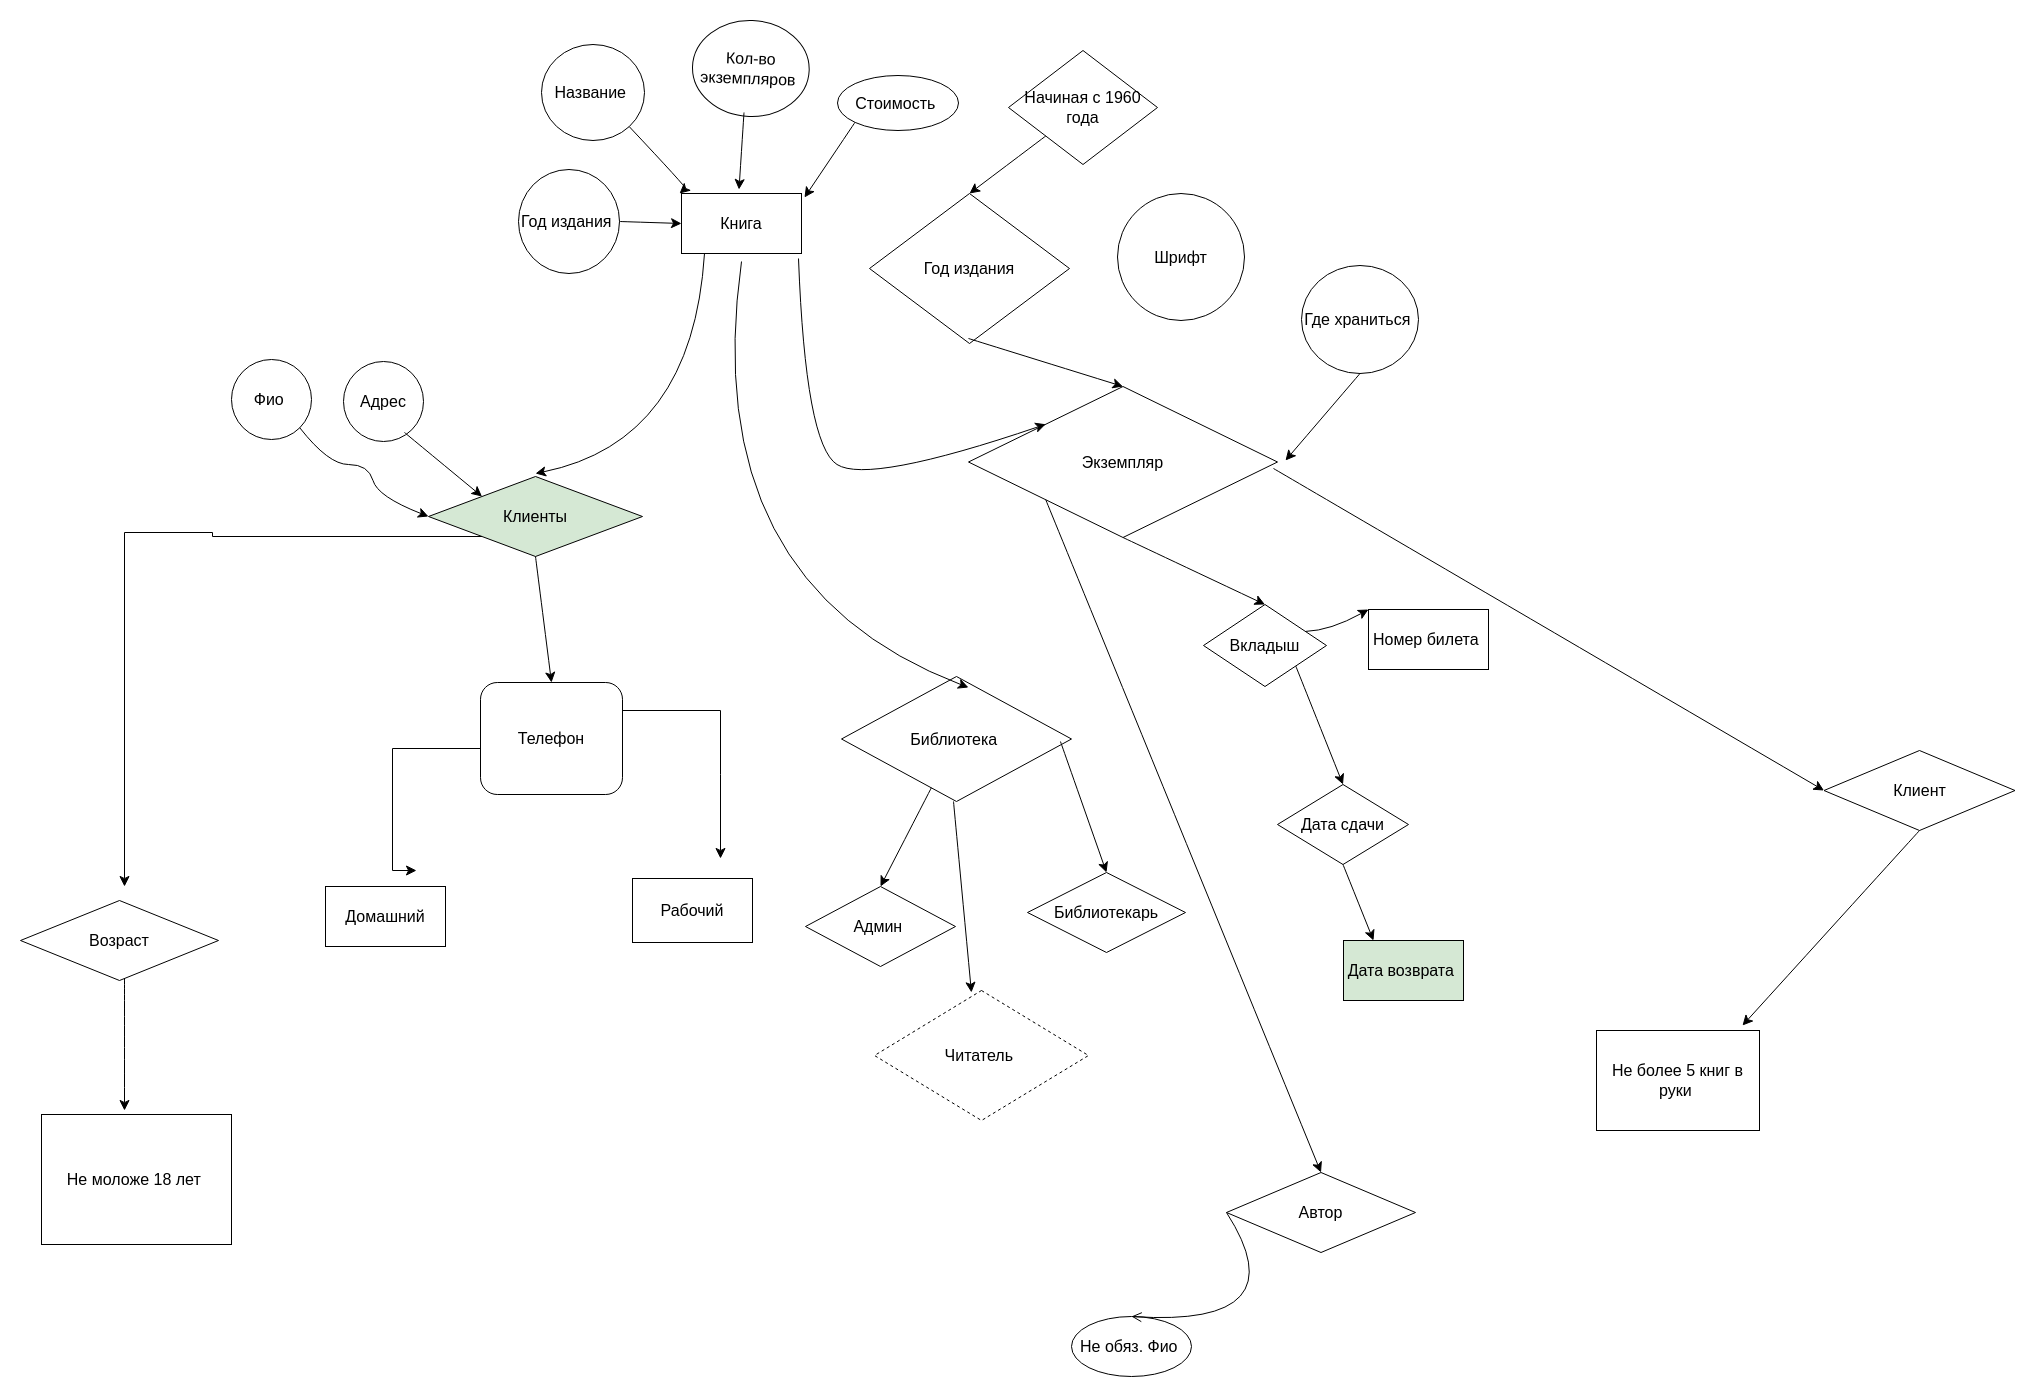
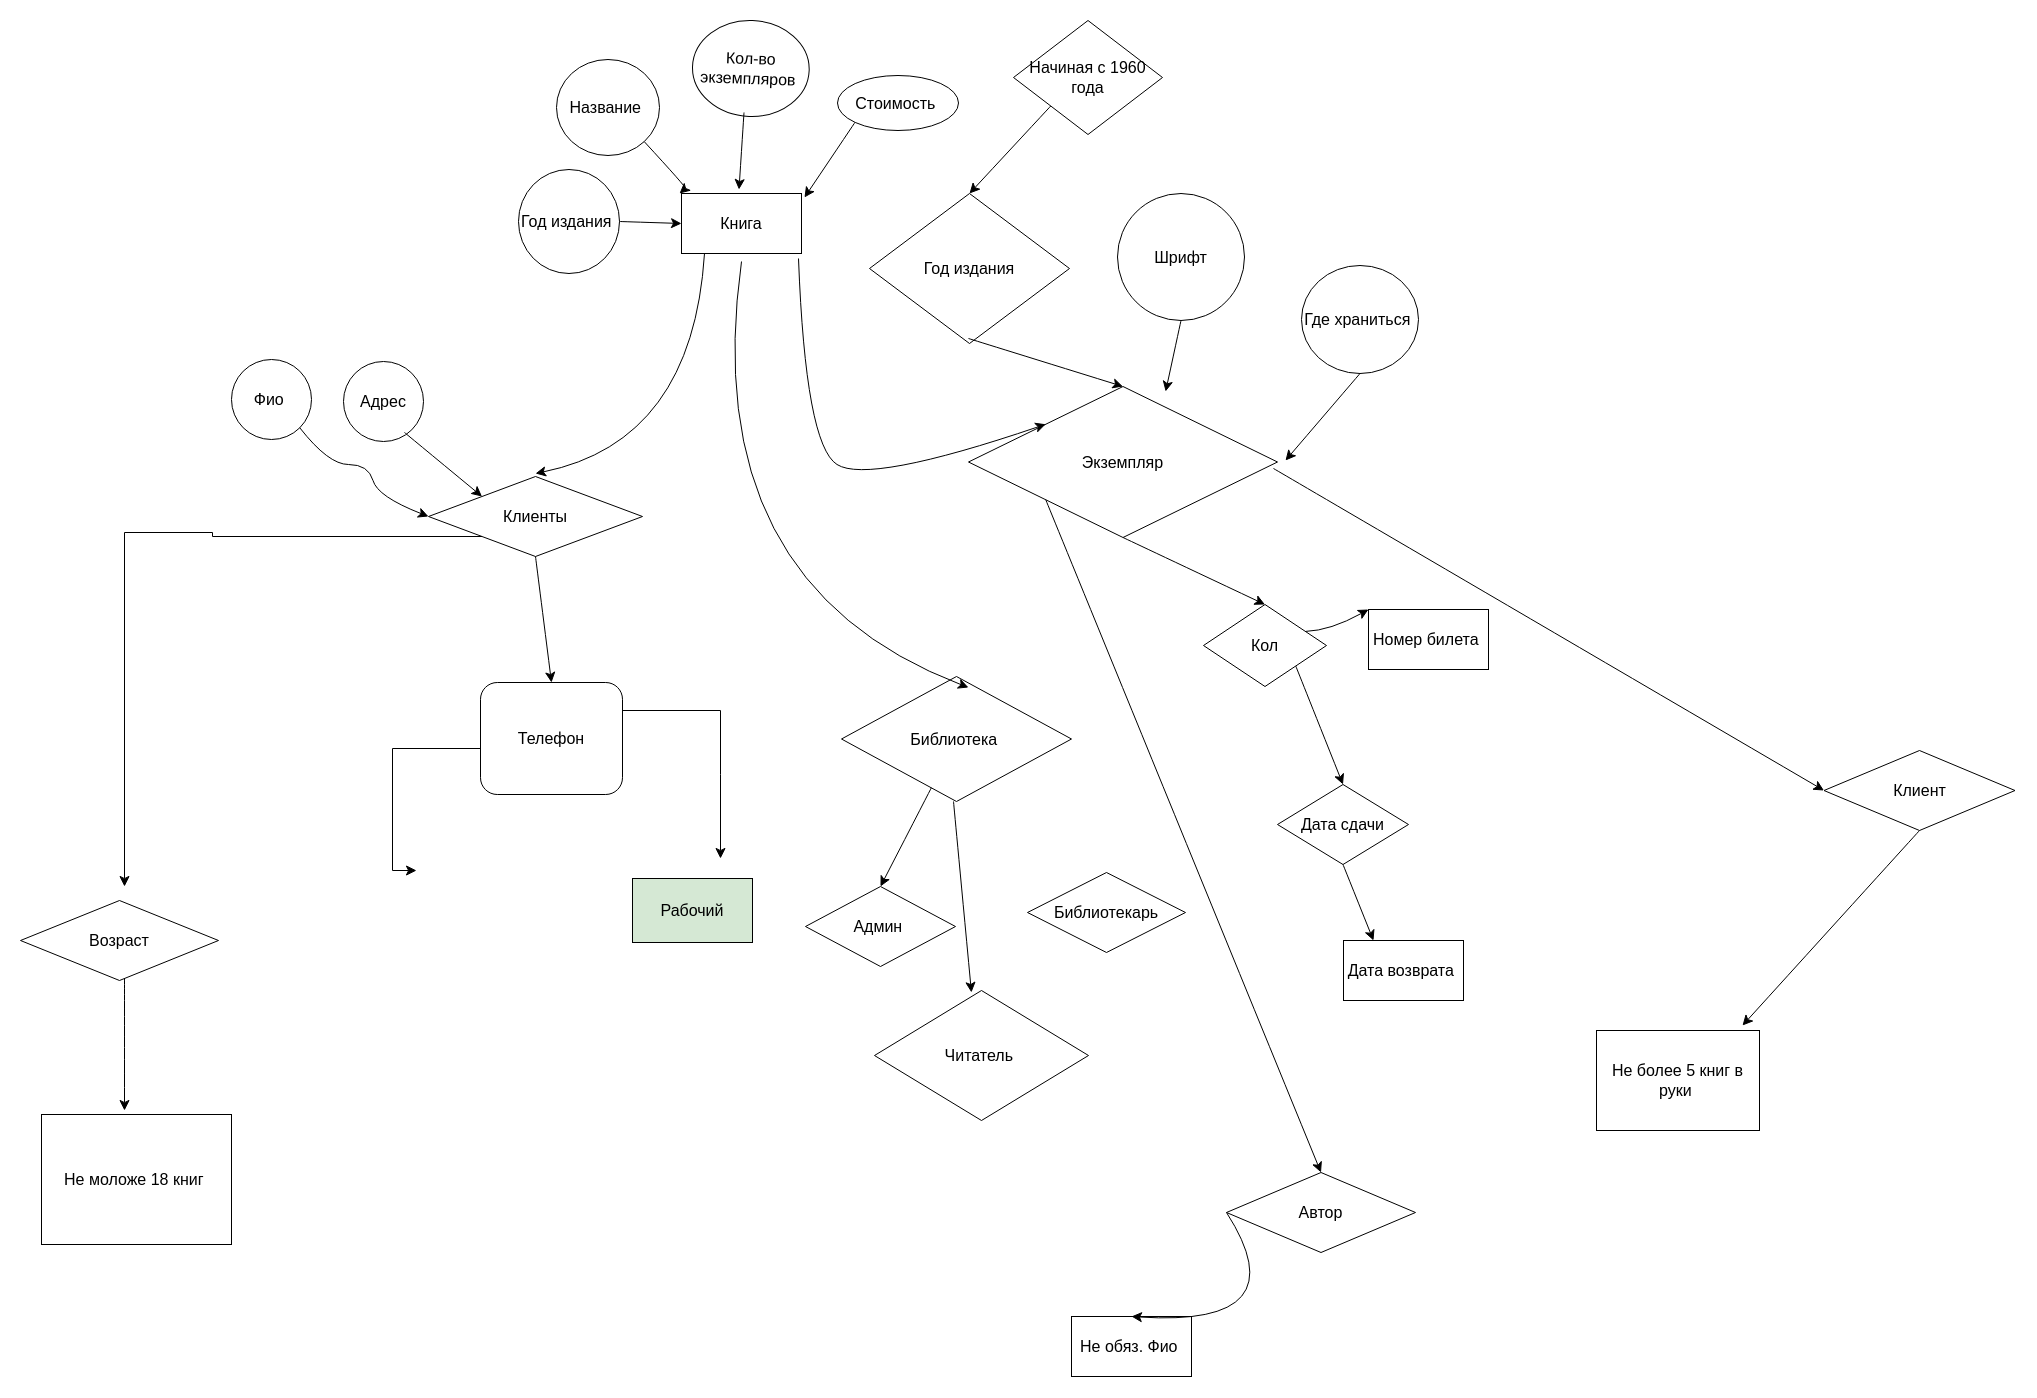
node "Название": moved (593, 93) -> (608, 108)
node "Начиная с 1960 года": moved (1083, 108) -> (1088, 78)
edge "Шрифт" -> "Экземпляр": added
node "Клиенты": fillcolor #d5e8d4 -> #ffffff
node "Вкладыш": label "Вкладыш" -> "Кол"
edge "Библиотека" -> "Библиотекарь": removed
node "Рабочий": fillcolor #ffffff -> #d5e8d4
node "Домашний": removed
node "Дата возврата": fillcolor #d5e8d4 -> #ffffff
node "Читатель": style dashed -> solid
node "Не моложе 18 лет": label "Не моложе 18 лет" -> "Не моложе 18 книг"
edge "Автор" -> "Не обяз. Фио": arrowhead open -> classic
node "Не обяз. Фио": shape ellipse -> rectangle
